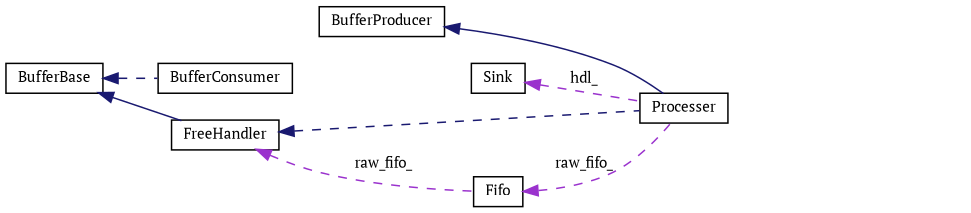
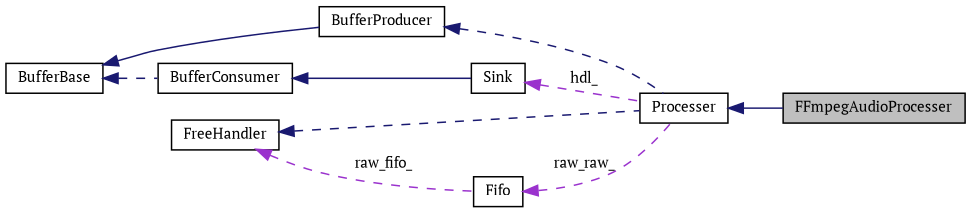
edge "Processer" -> "BufferProducer": style solid -> dashed
edge "Sink" -> "BufferConsumer": added
node "FFmpegAudioProcesser": added
edge "FreeHandler" -> "BufferBase": now "BufferProducer" -> "BufferBase"
edge "Processer" -> "Fifo": label " raw_fifo_" -> " raw_raw_"
